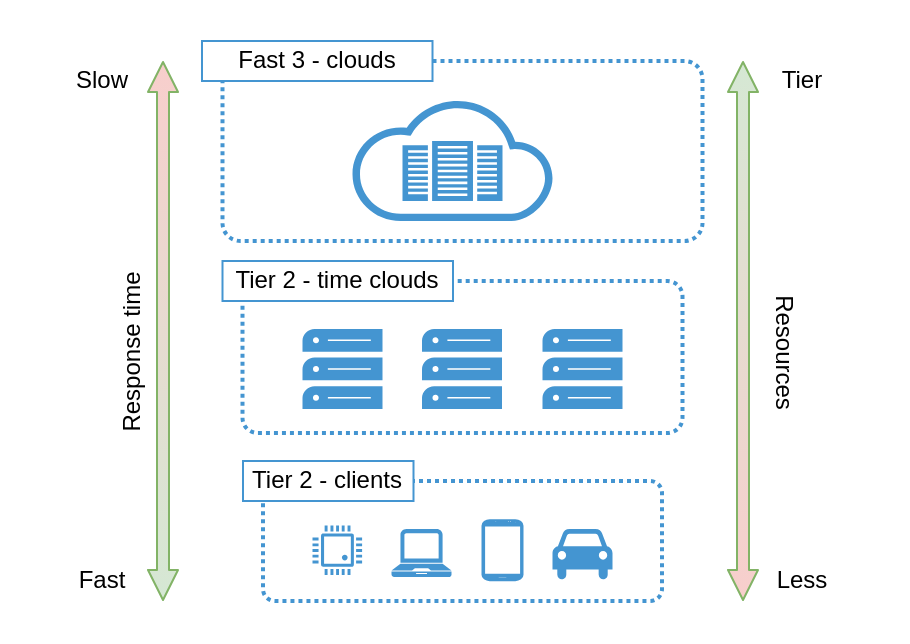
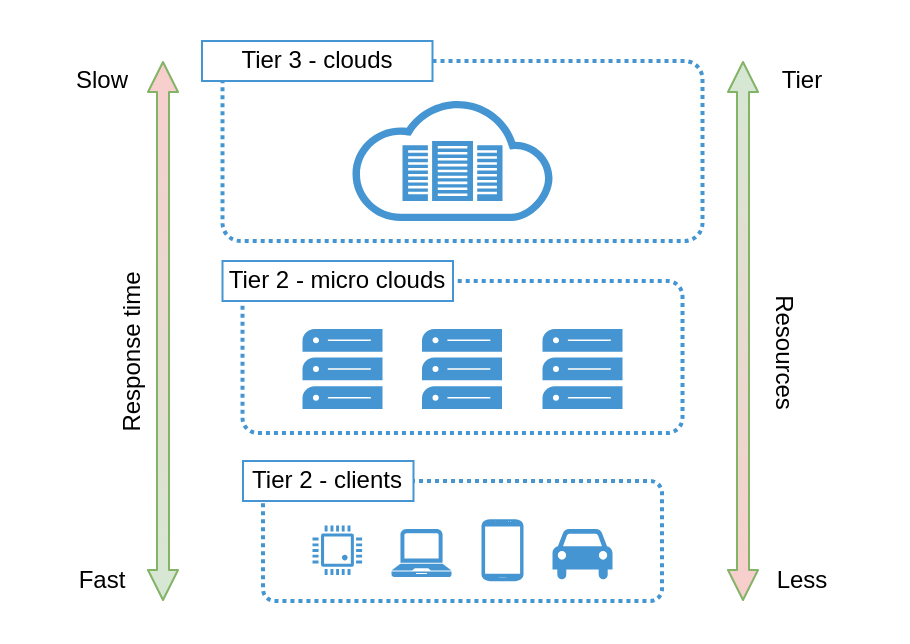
node "Fast 3 - clouds": label "Fast 3 - clouds" -> "Tier 3 - clouds"
node "Tier 2 - time clouds": label "Tier 2 - time clouds" -> "Tier 2 - micro clouds"
